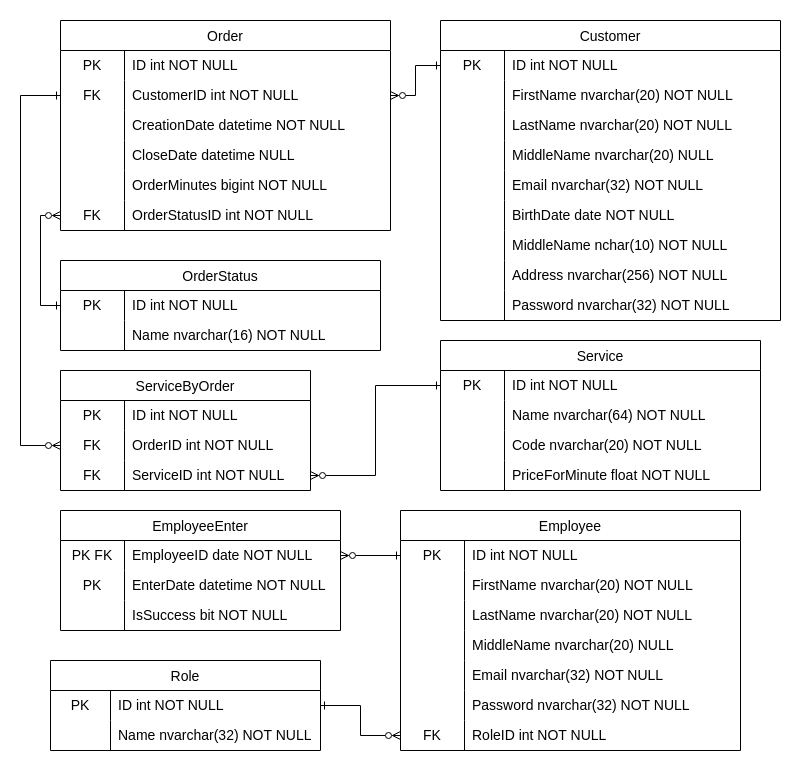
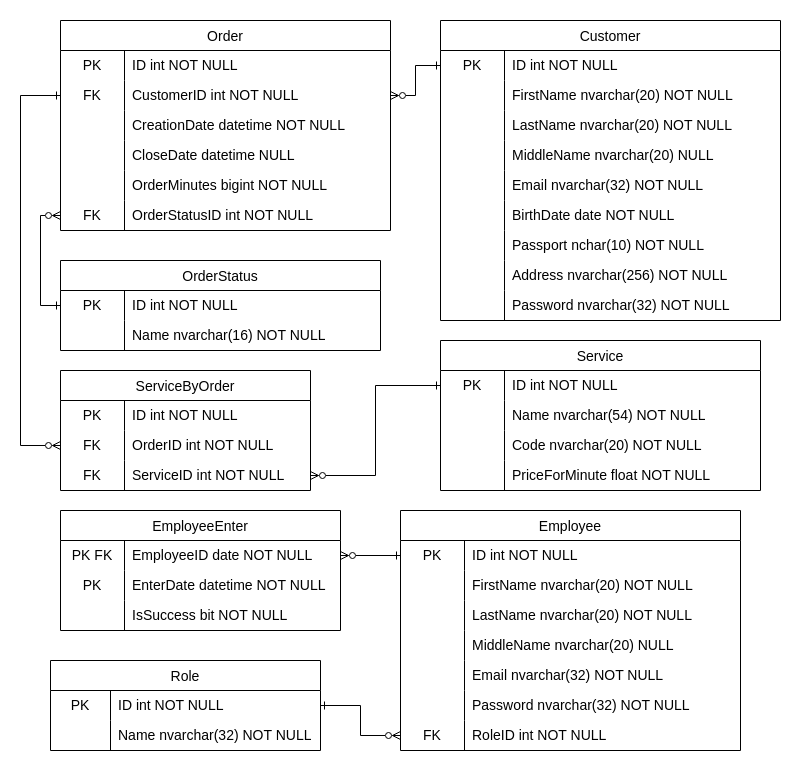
node "MiddleName nchar(10) NOT NULL": label "MiddleName nchar(10) NOT NULL" -> "Passport nchar(10) NOT NULL"
node "Name nvarchar(64) NOT NULL": label "Name nvarchar(64) NOT NULL" -> "Name nvarchar(54) NOT NULL"
